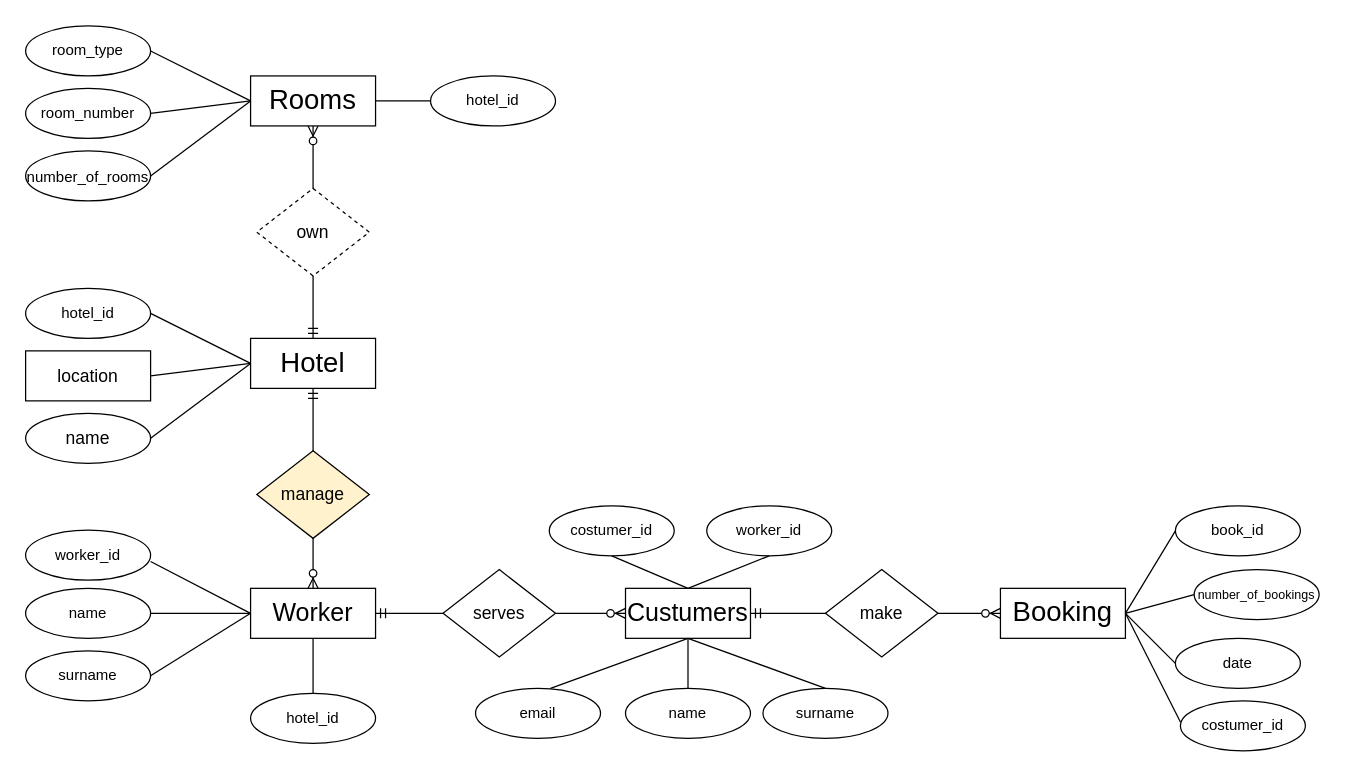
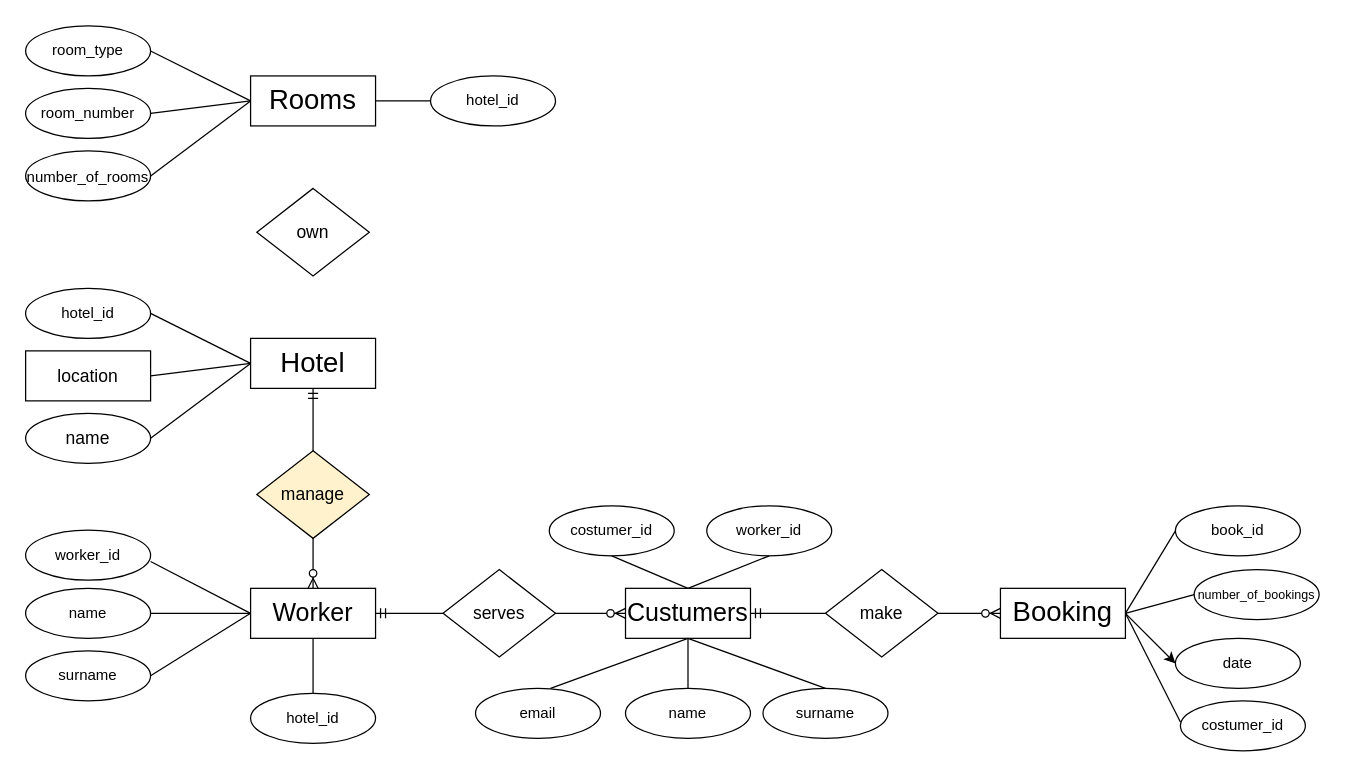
node "own": style dashed -> solid
edge "Rooms" -- "Hotel": removed
edge "Booking" -- "date": arrowhead none -> classic
